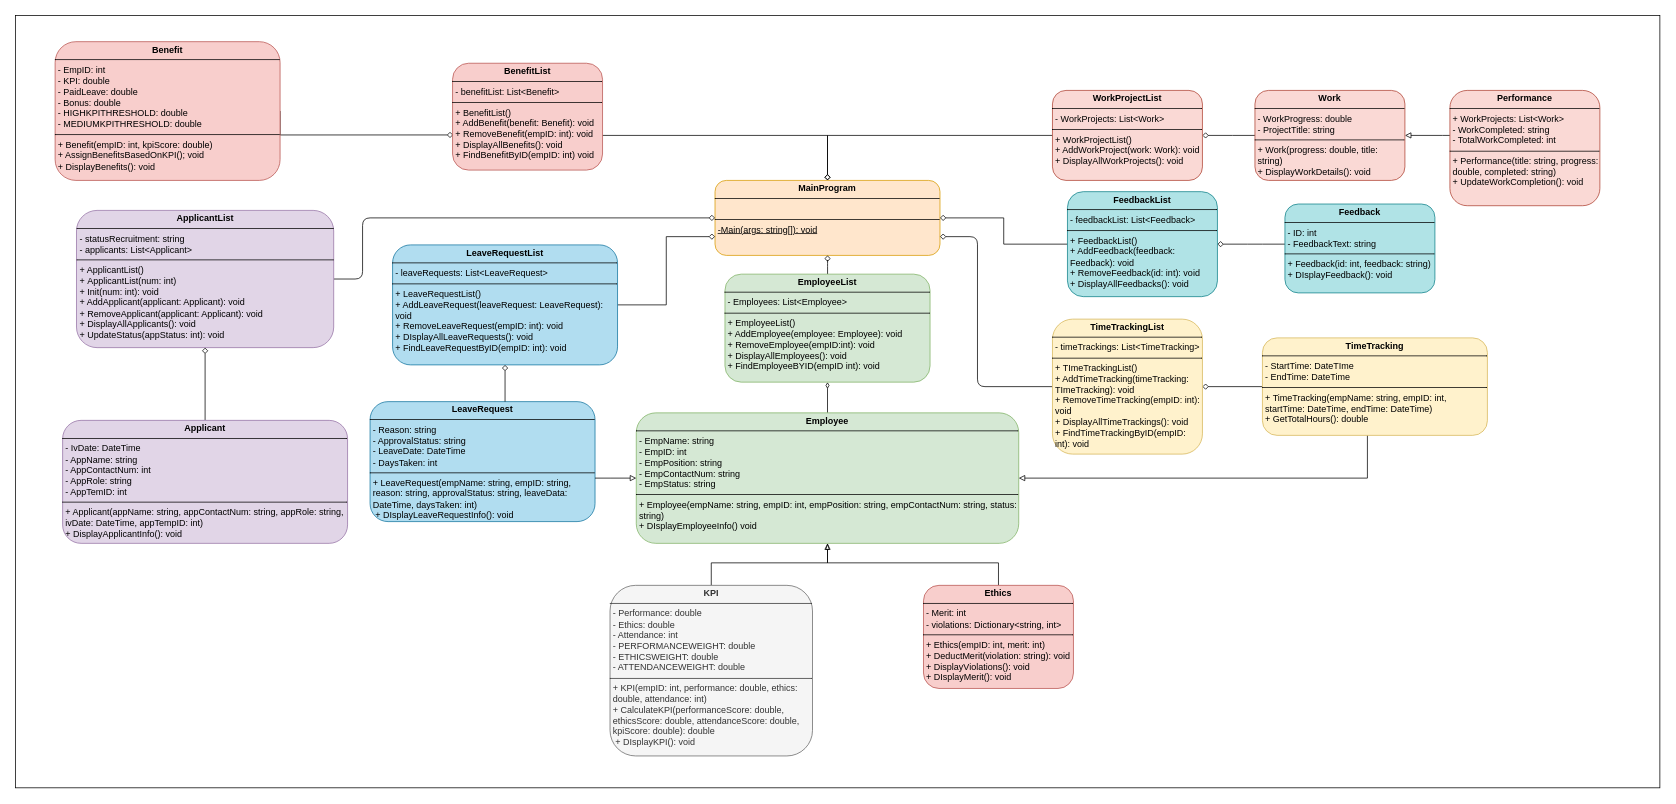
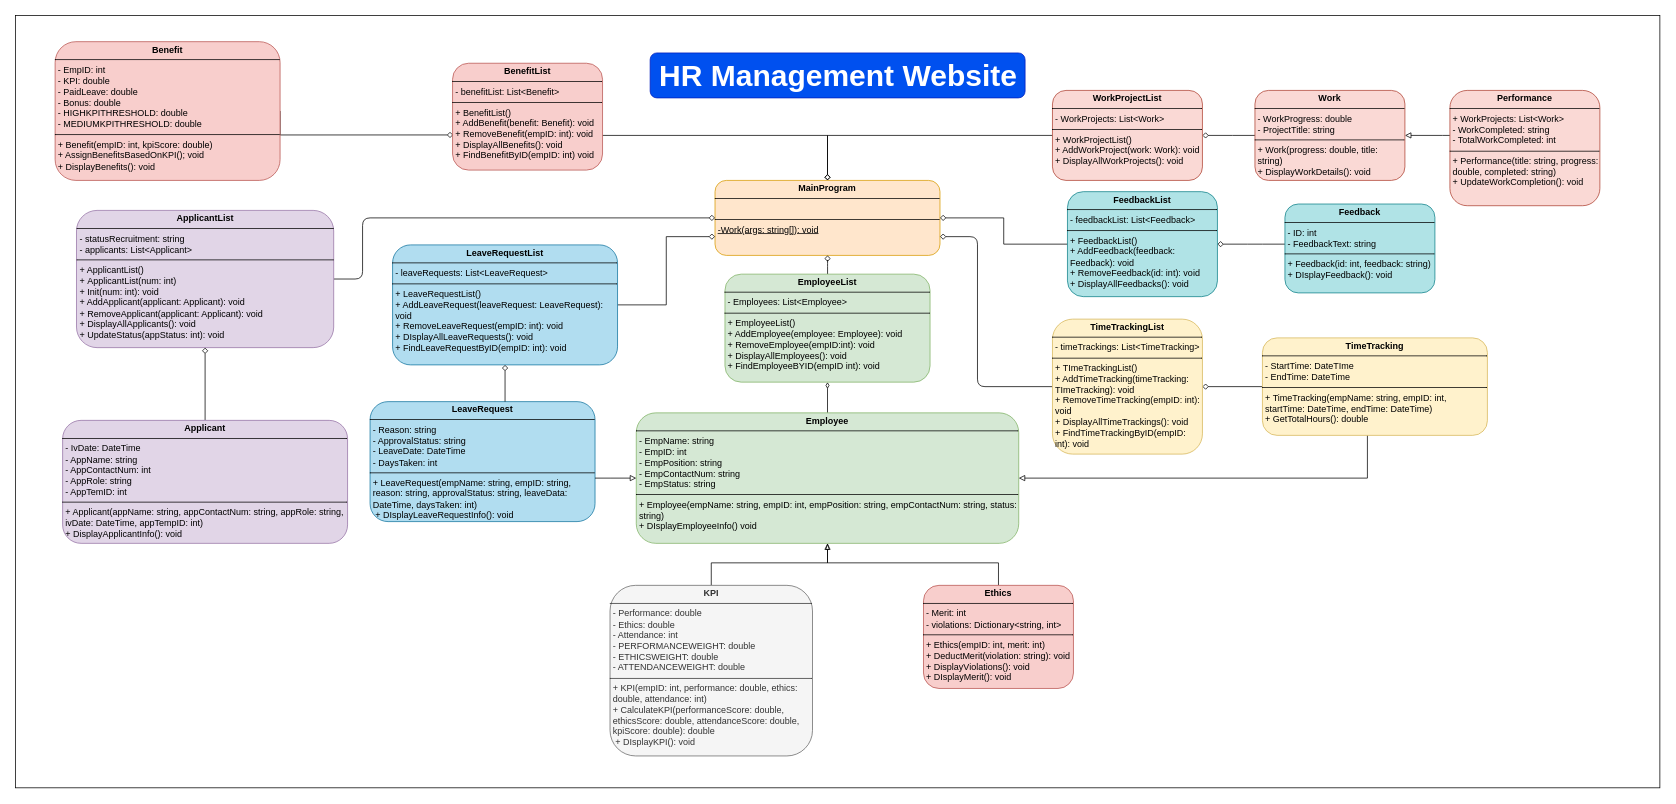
node "HR Management Website": added
node "MainProgram -Main(args: string[]): void": label "MainProgram -Main(args: string[]): void" -> "MainProgram -Work(args: string[]): void"
